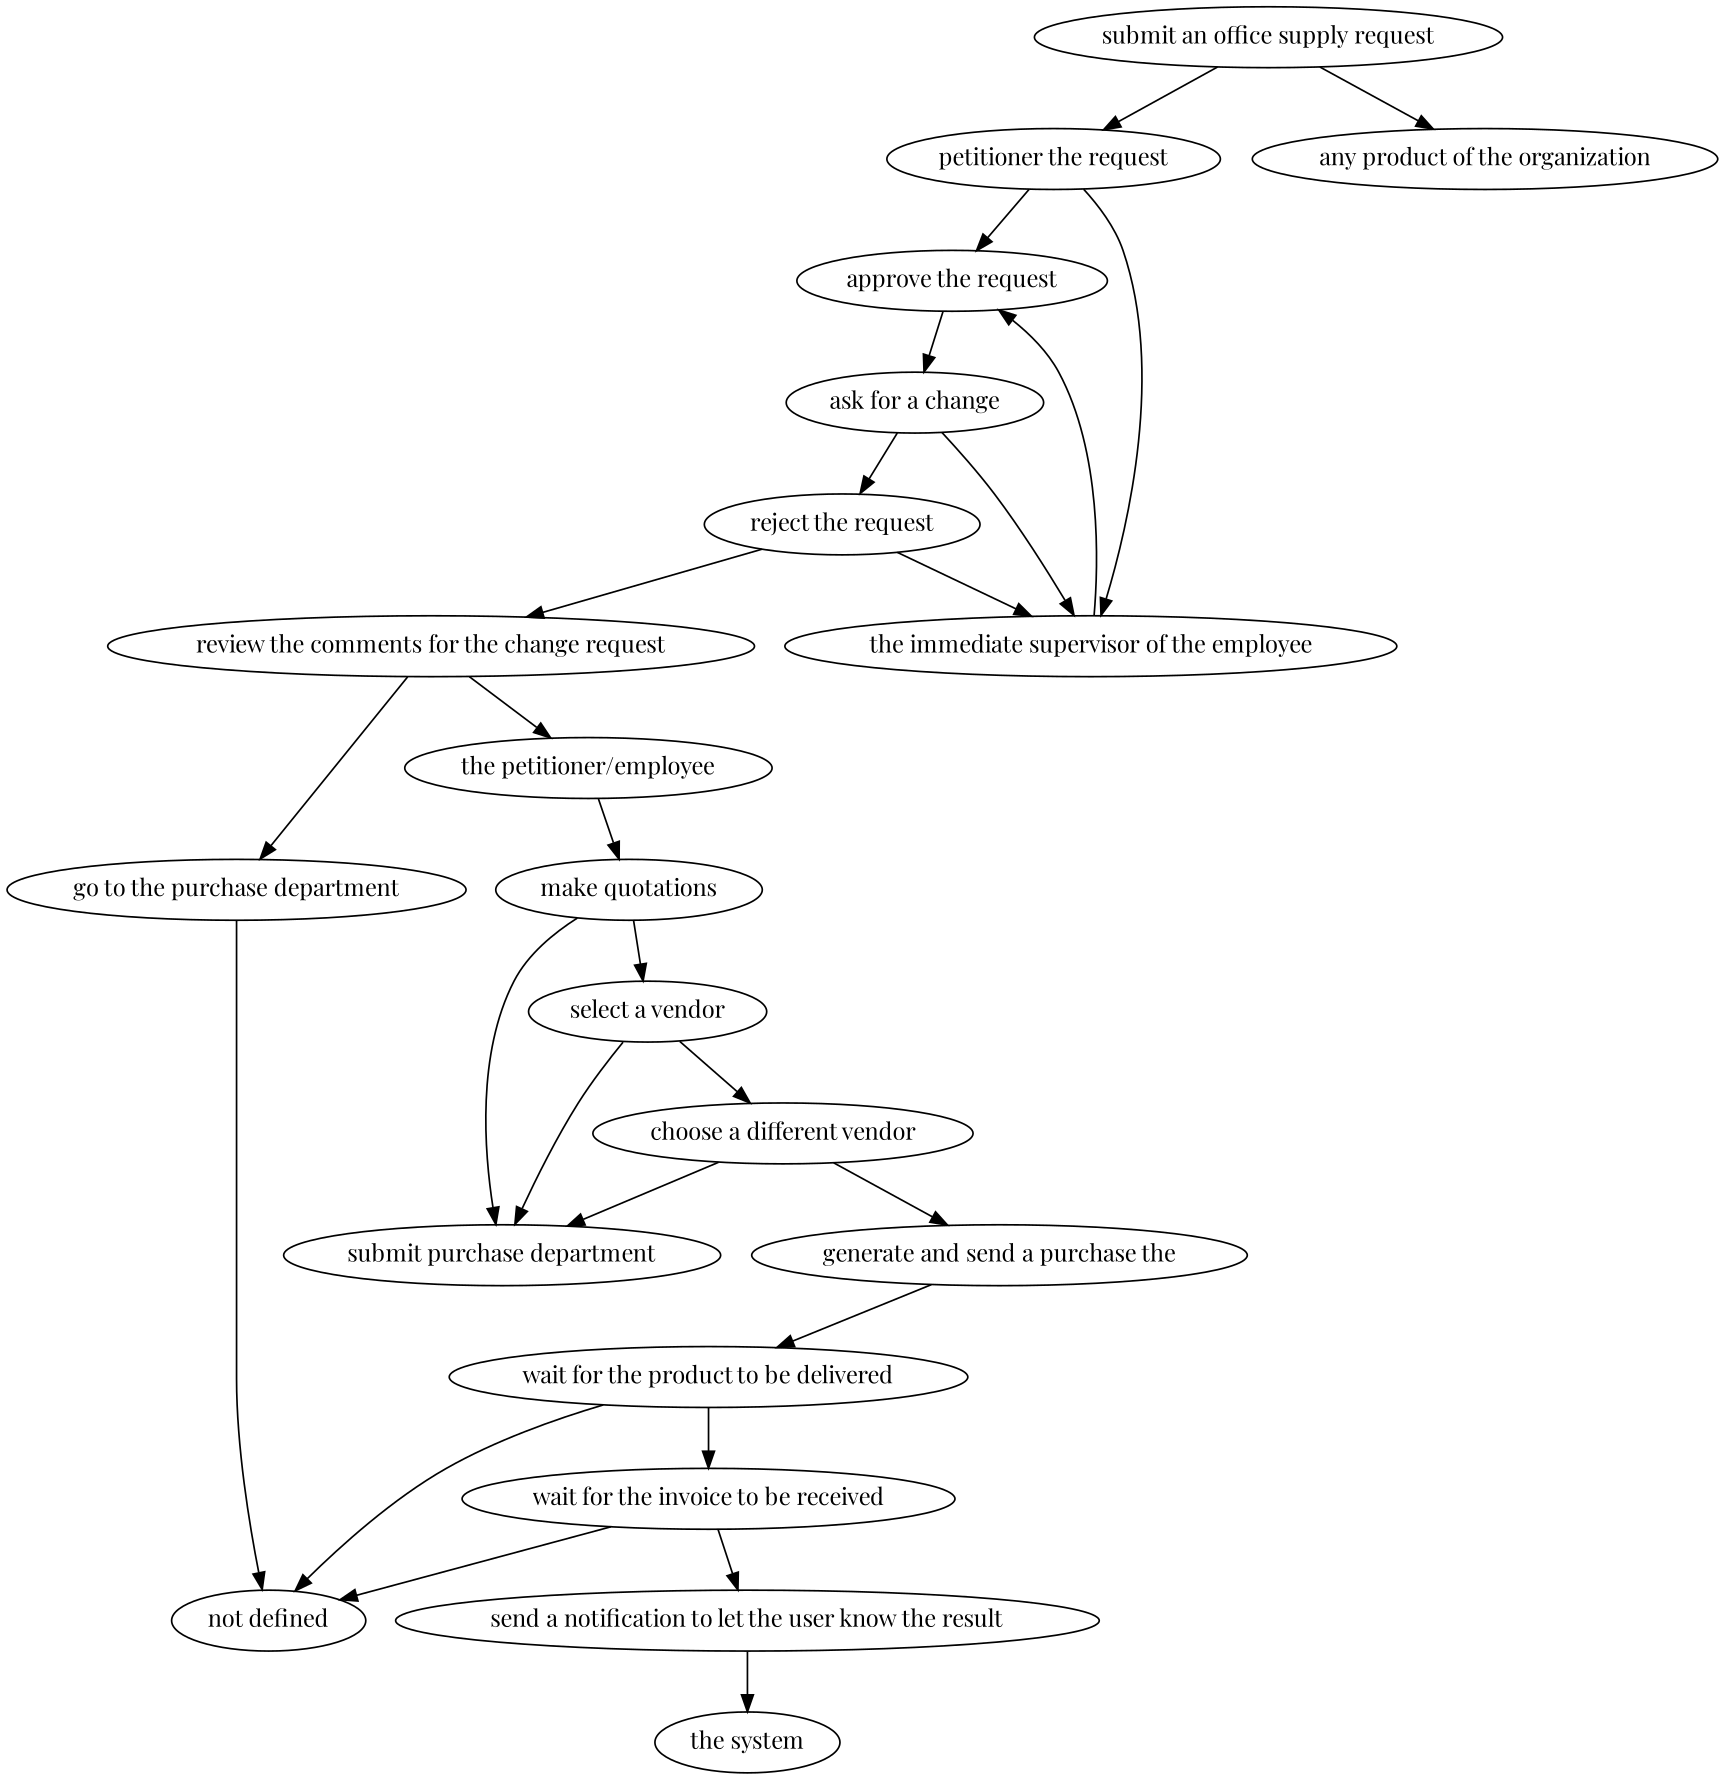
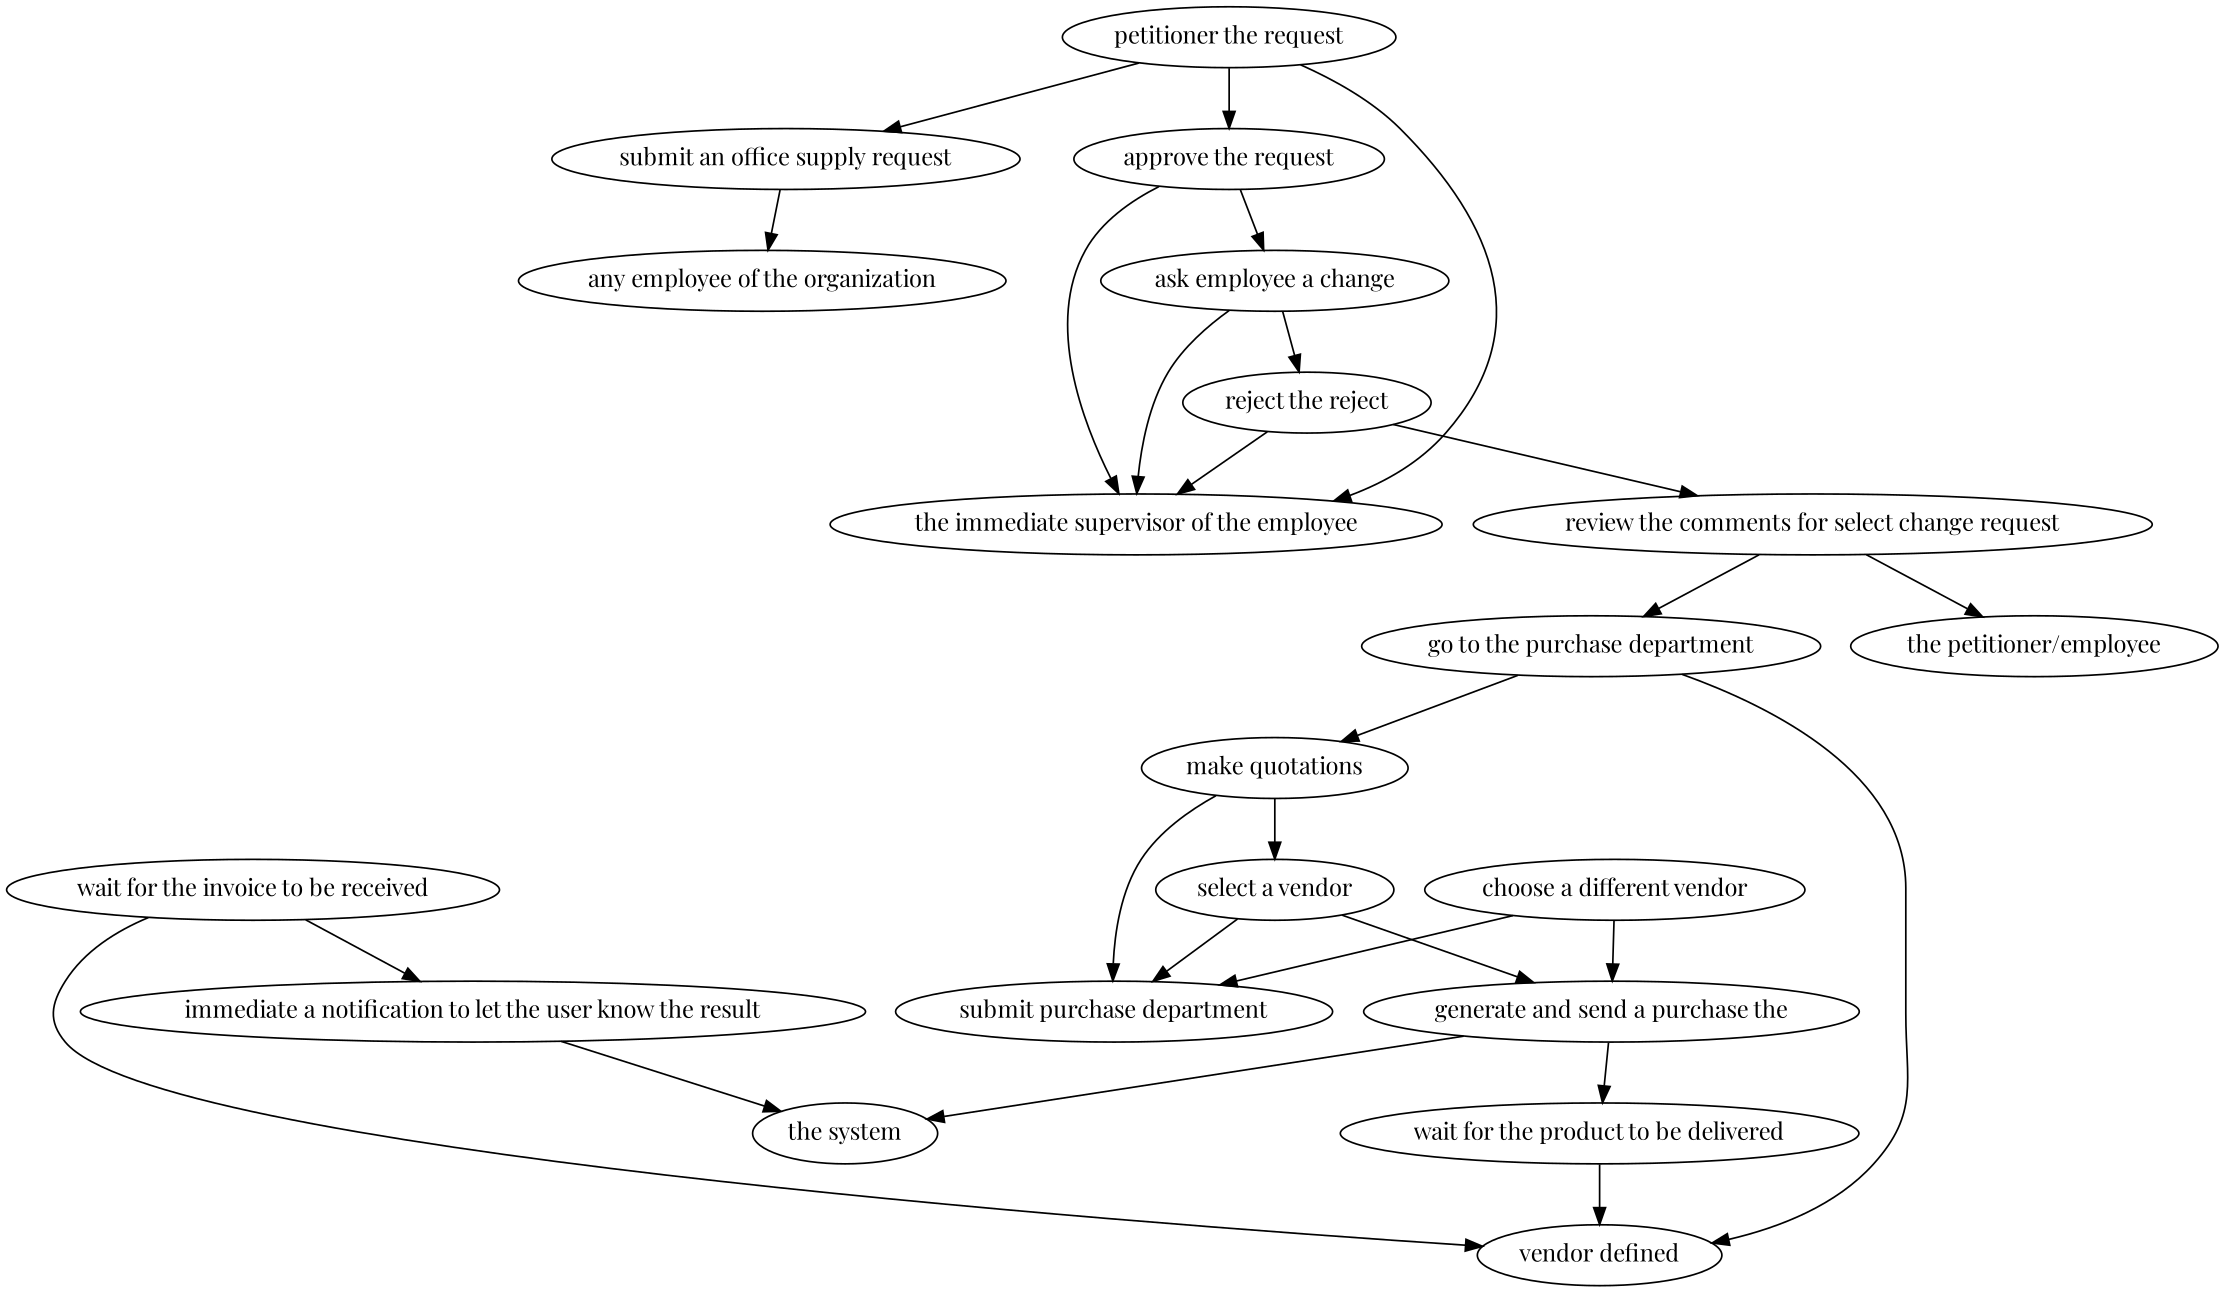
edge "submit an office supply request" -> "petitioner the request": reversed
node "any product of the organization": label "any product of the organization" -> "any employee of the organization"
node "ask for a change": label "ask for a change" -> "ask employee a change"
edge "the immediate supervisor of the employee" -> "approve the request": reversed
node "reject the request": label "reject the request" -> "reject the reject"
node "review the comments for the change request": label "review the comments for the change request" -> "review the comments for select change request"
edge "the petitioner/employee" -> "make quotations": now "go to the purchase department" -> "make quotations"
edge "select a vendor" -> "choose a different vendor": now "select a vendor" -> "generate and send a purchase the"
edge "generate and send a purchase the" -> "the system": added
edge "wait for the product to be delivered" -> "wait for the invoice to be received": removed
node "not defined": label "not defined" -> "vendor defined"
node "send a notification to let the user know the result": label "send a notification to let the user know the result" -> "immediate a notification to let the user know the result"
